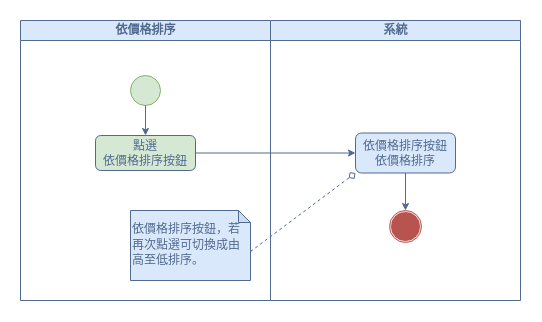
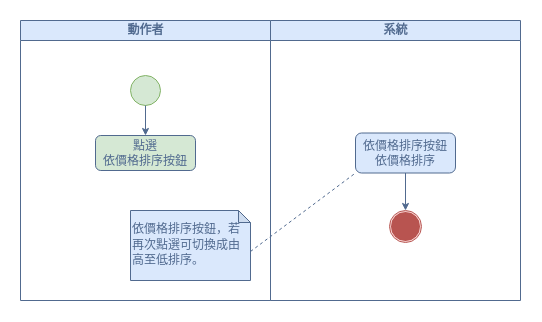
node "依價格排序": label "依價格排序" -> "動作者"
edge "點選 依價格排序按鈕" -> "依價格排序按鈕 依價格排序": removed
edge "依價格排序按鈕，若再次點選可切換成由高至低排序。" -> "依價格排序按鈕 依價格排序": arrowhead diamond -> none
